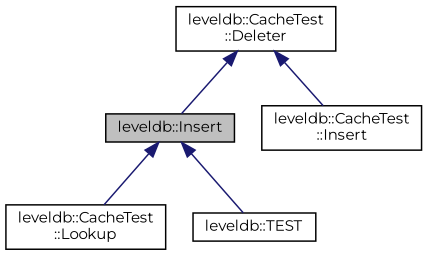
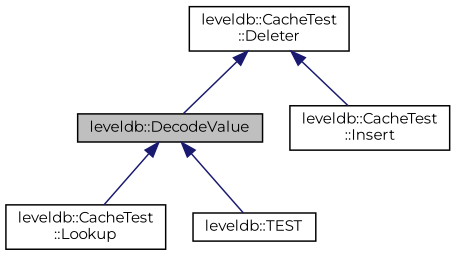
node "leveldb::Insert": label "leveldb::Insert" -> "leveldb::DecodeValue"
